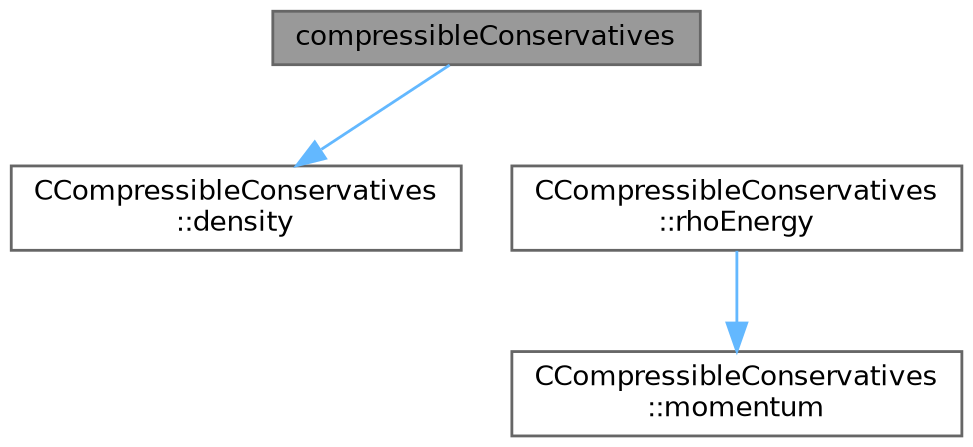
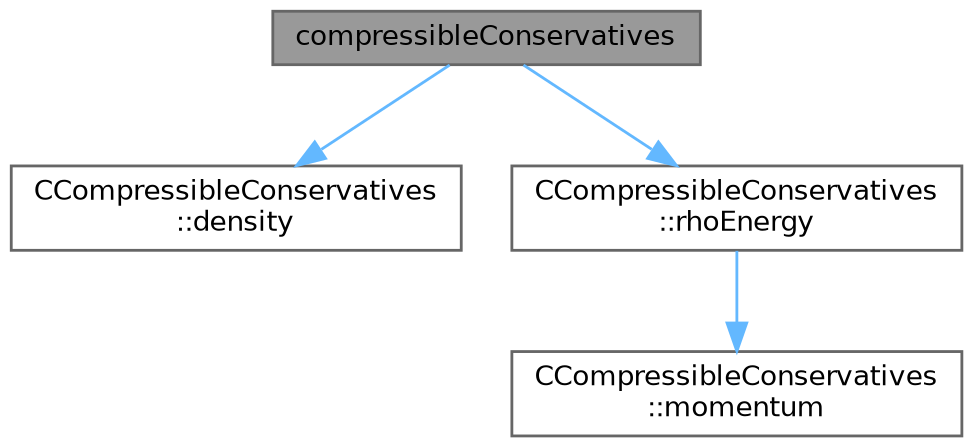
edge "compressibleConservatives" -> "CCompressibleConservatives ::rhoEnergy": added
